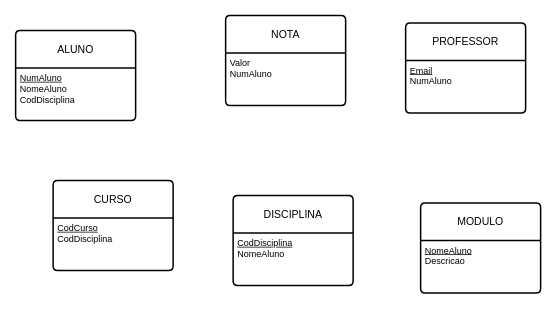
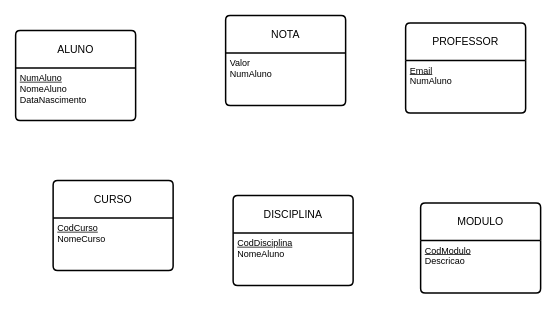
node "NumAluno NomeAluno CodDisciplina": label "NumAluno NomeAluno CodDisciplina" -> "NumAluno NomeAluno DataNascimento"
node "CodCurso CodDisciplina": label "CodCurso CodDisciplina" -> "CodCurso NomeCurso"
node "NomeAluno Descricao": label "NomeAluno Descricao" -> "CodModulo Descricao"
